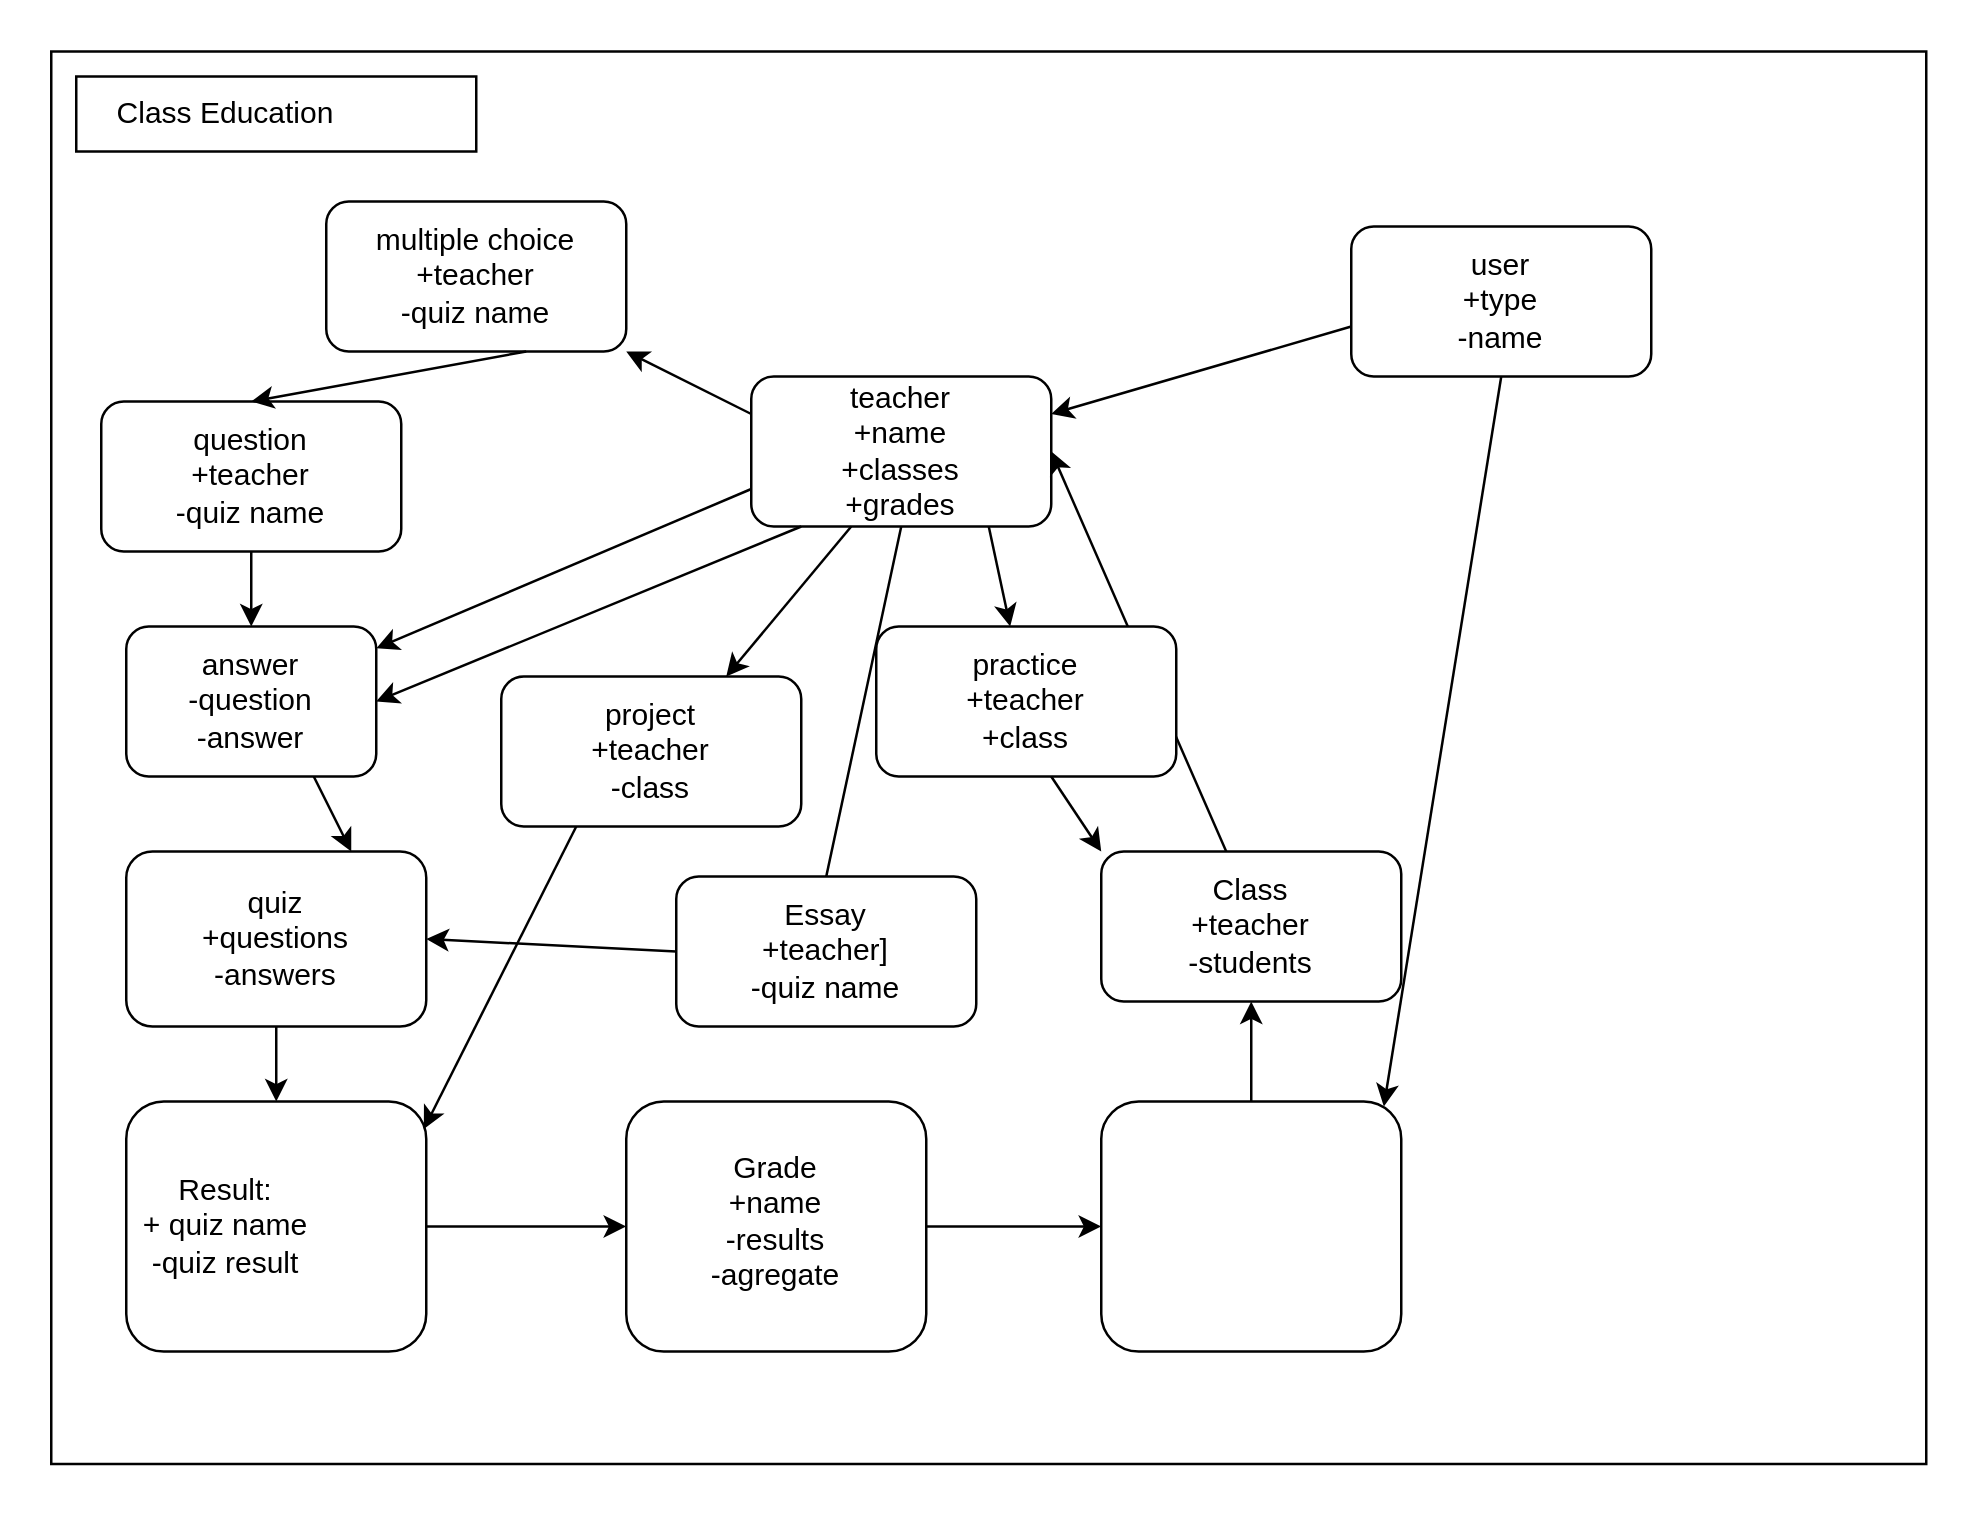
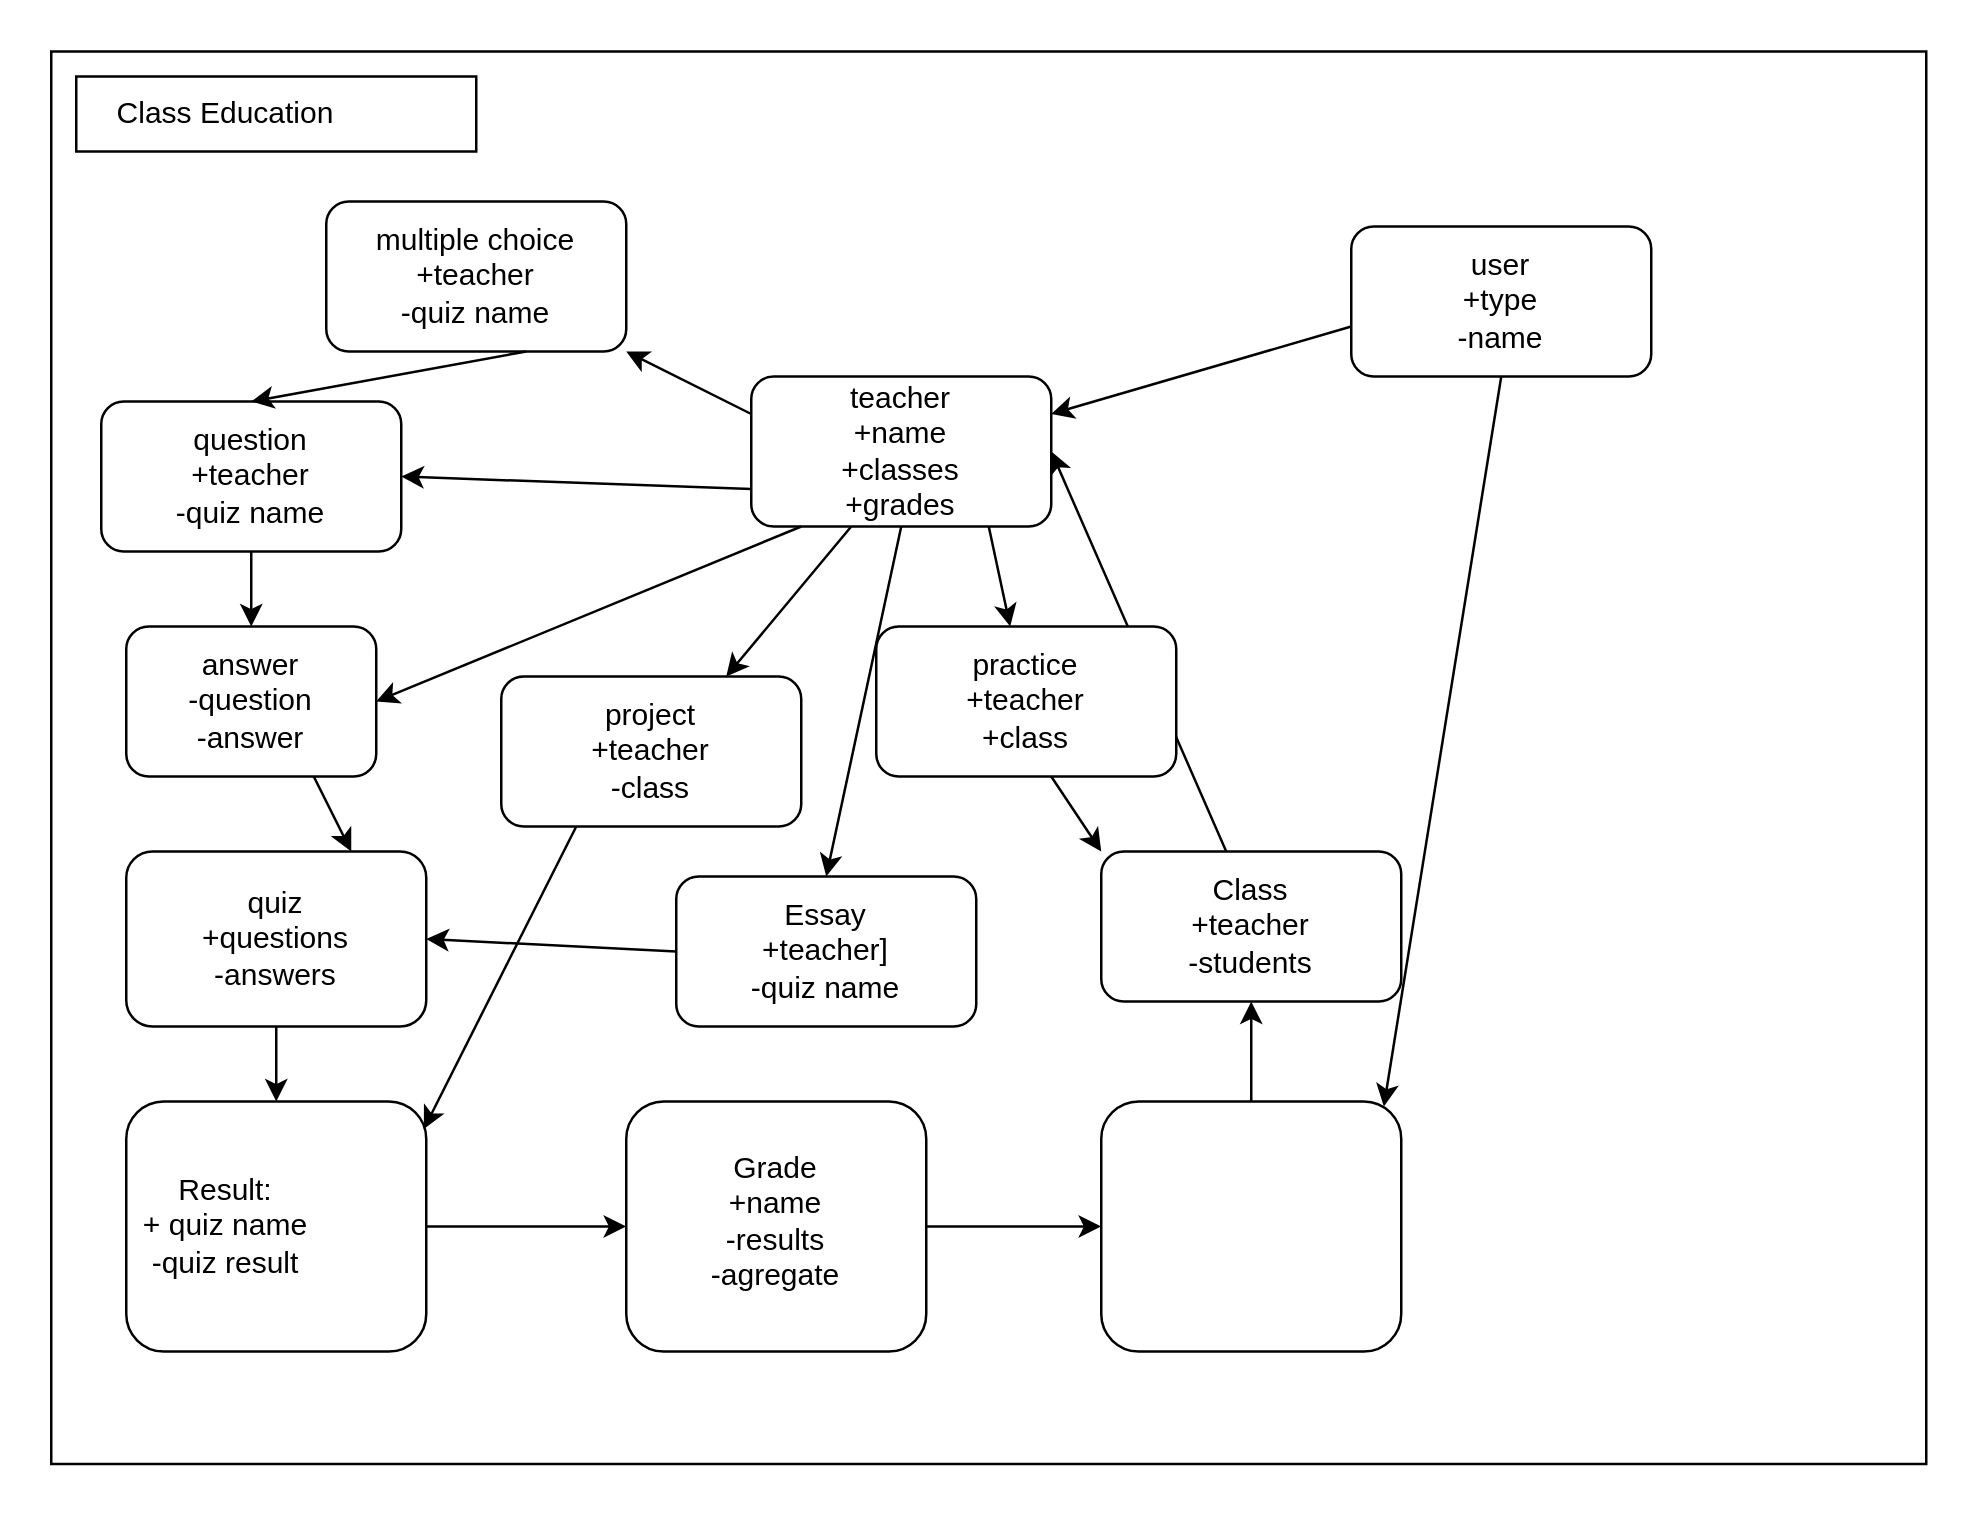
edge "teacher +name +classes +grades" -> "answer -question -answer": now "teacher +name +classes +grades" -> "question +teacher -quiz name"
edge "teacher +name +classes +grades" -- "Essay +teacher] -quiz name": arrowhead none -> classic
